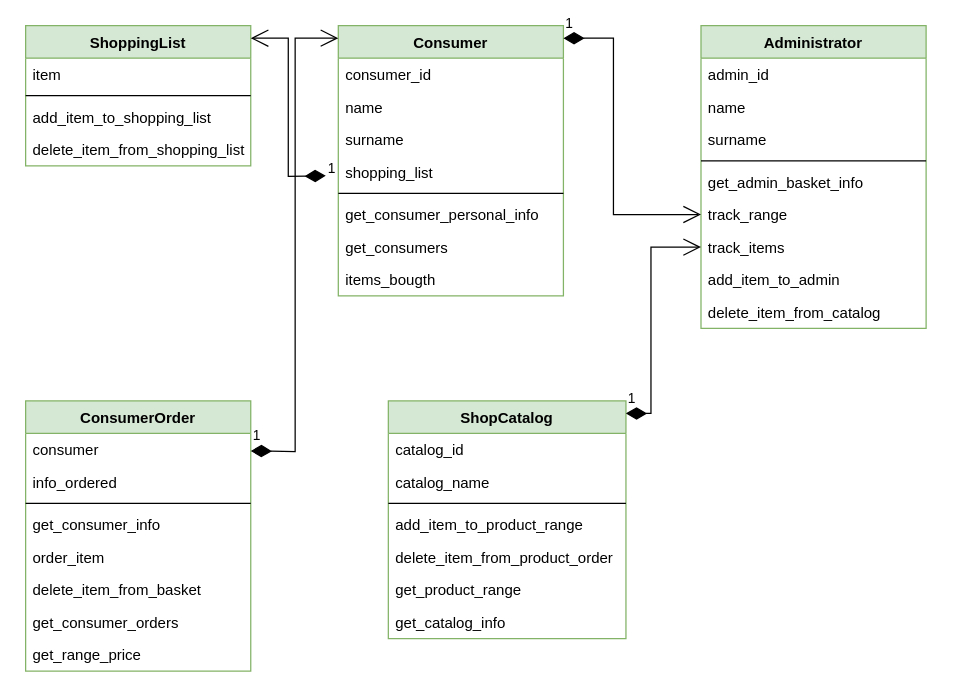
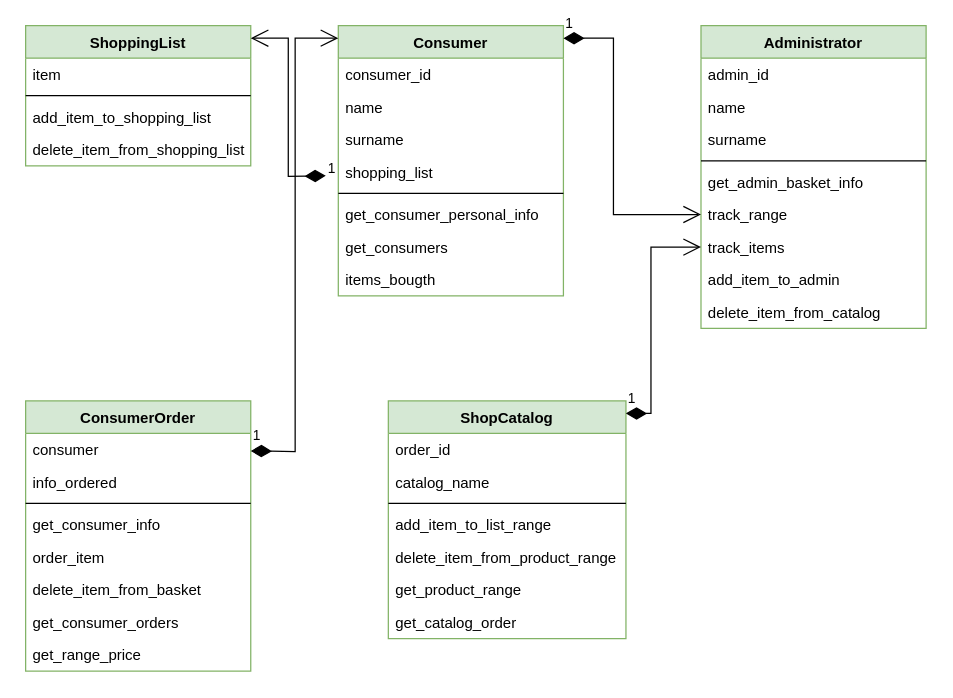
node "catalog_id": label "catalog_id" -> "order_id"
node "add_item_to_product_range": label "add_item_to_product_range" -> "add_item_to_list_range"
node "delete_item_from_product_order": label "delete_item_from_product_order" -> "delete_item_from_product_range"
node "get_catalog_info": label "get_catalog_info" -> "get_catalog_order"
